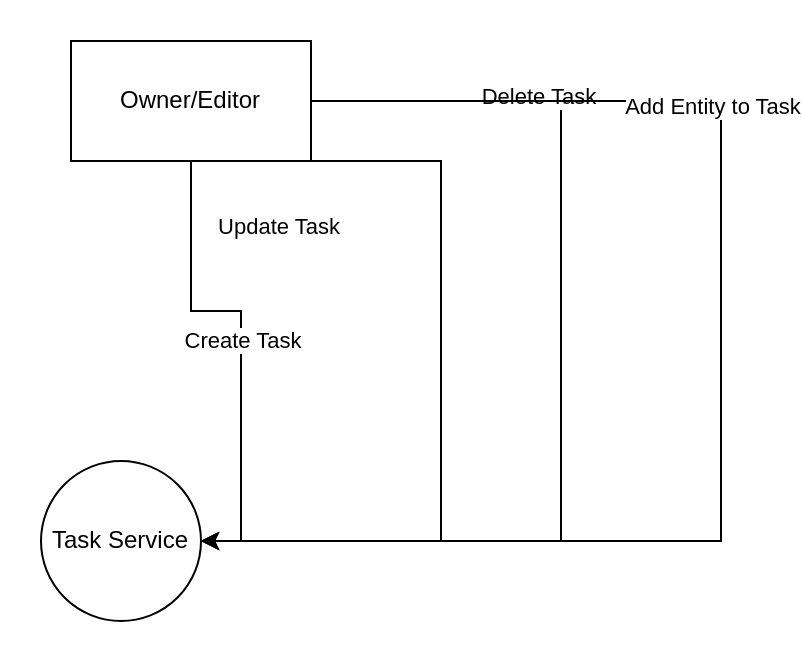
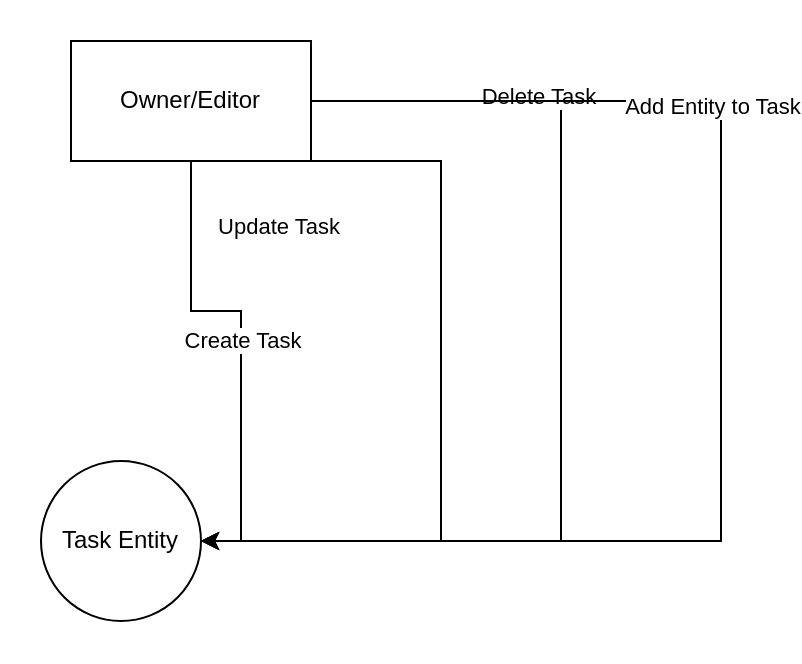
node "Task Service": label "Task Service" -> "Task Entity"
